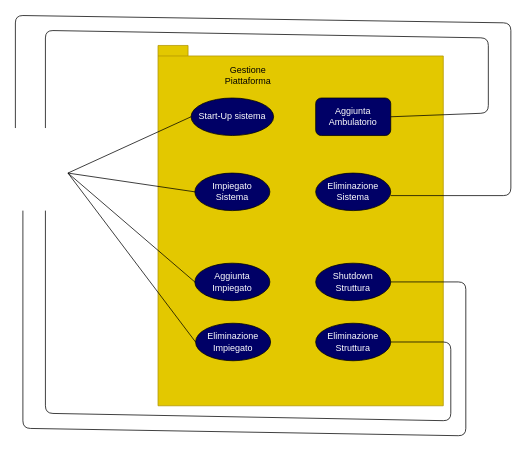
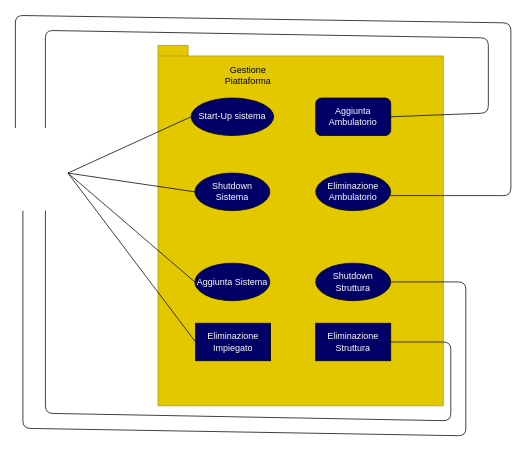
node "Impiegato Sistema": label "Impiegato Sistema" -> "Shutdown Sistema"
node "Eliminazione Sistema": label "Eliminazione Sistema" -> "Eliminazione Ambulatorio"
node "Aggiunta Impiegato": label "Aggiunta Impiegato" -> "Aggiunta Sistema"
node "Eliminazione Impiegato": shape ellipse -> rectangle
node "Eliminazione Struttura": shape ellipse -> rectangle
